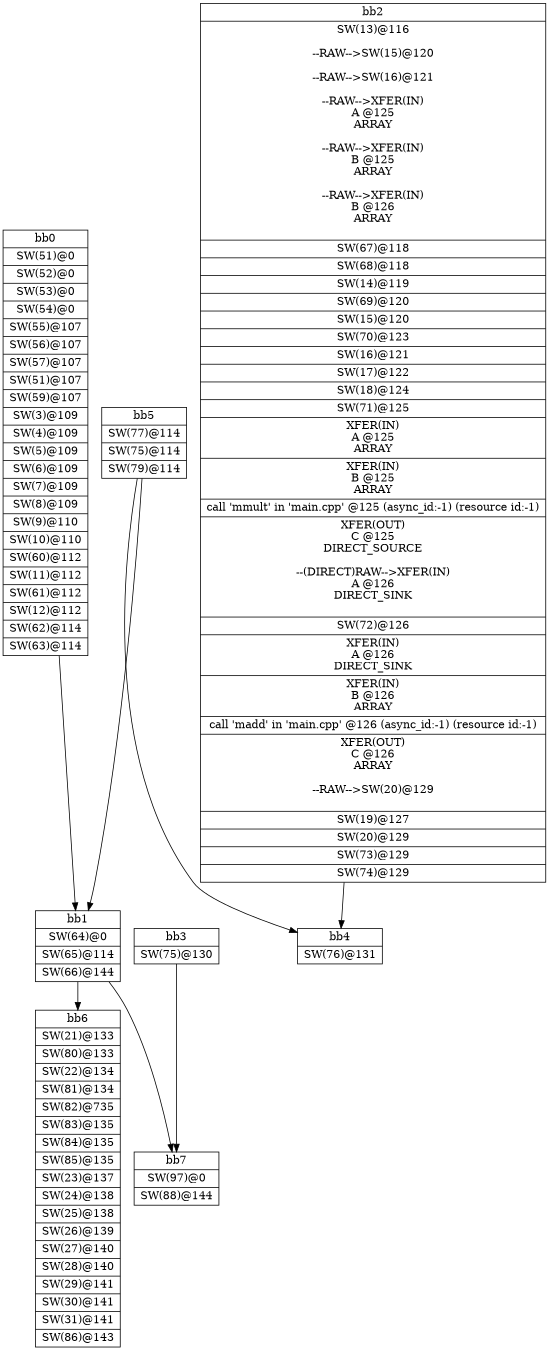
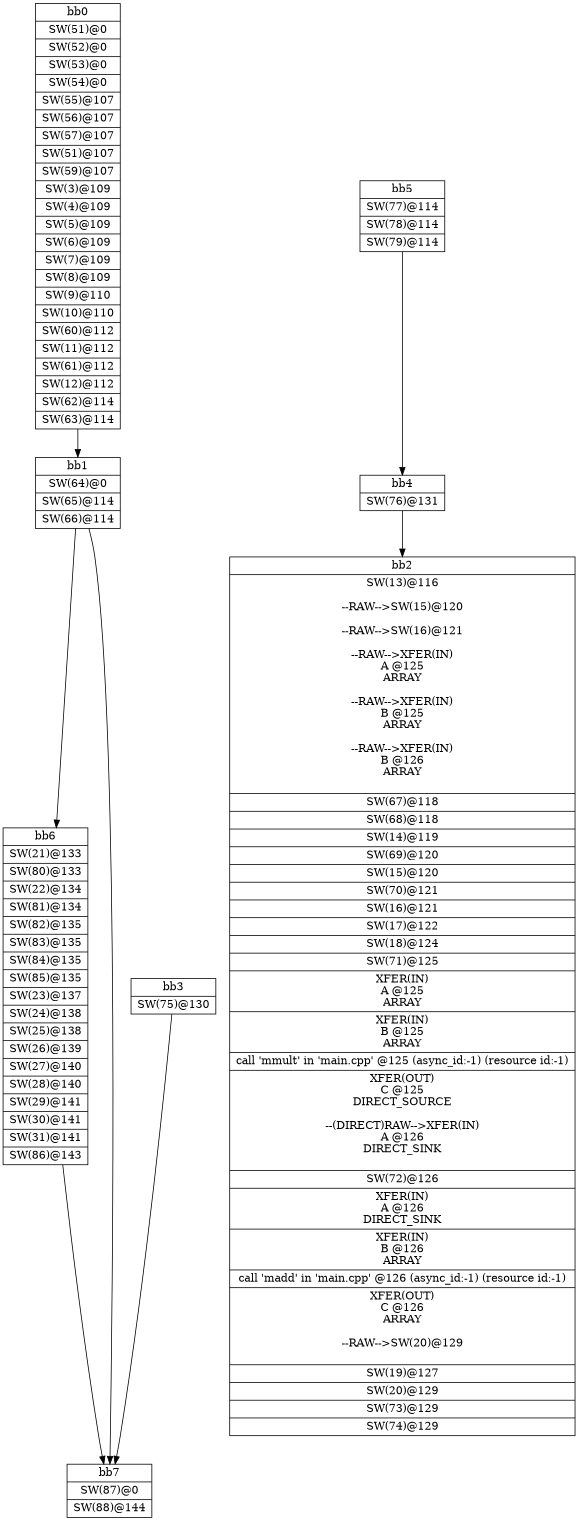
node "bb2": text "SW(70)@123" -> "SW(70)@121"
node "bb5": text "SW(75)@114" -> "SW(78)@114"
edge "bb5" -> "bb1": removed
edge "bb2" -> "bb4": reversed
node "bb1": text "SW(66)@144" -> "SW(66)@114"
node "bb6": text "SW(82)@735" -> "SW(82)@135"
node "bb7": text "SW(97)@0" -> "SW(87)@0"
edge "bb6" -> "bb7": added
